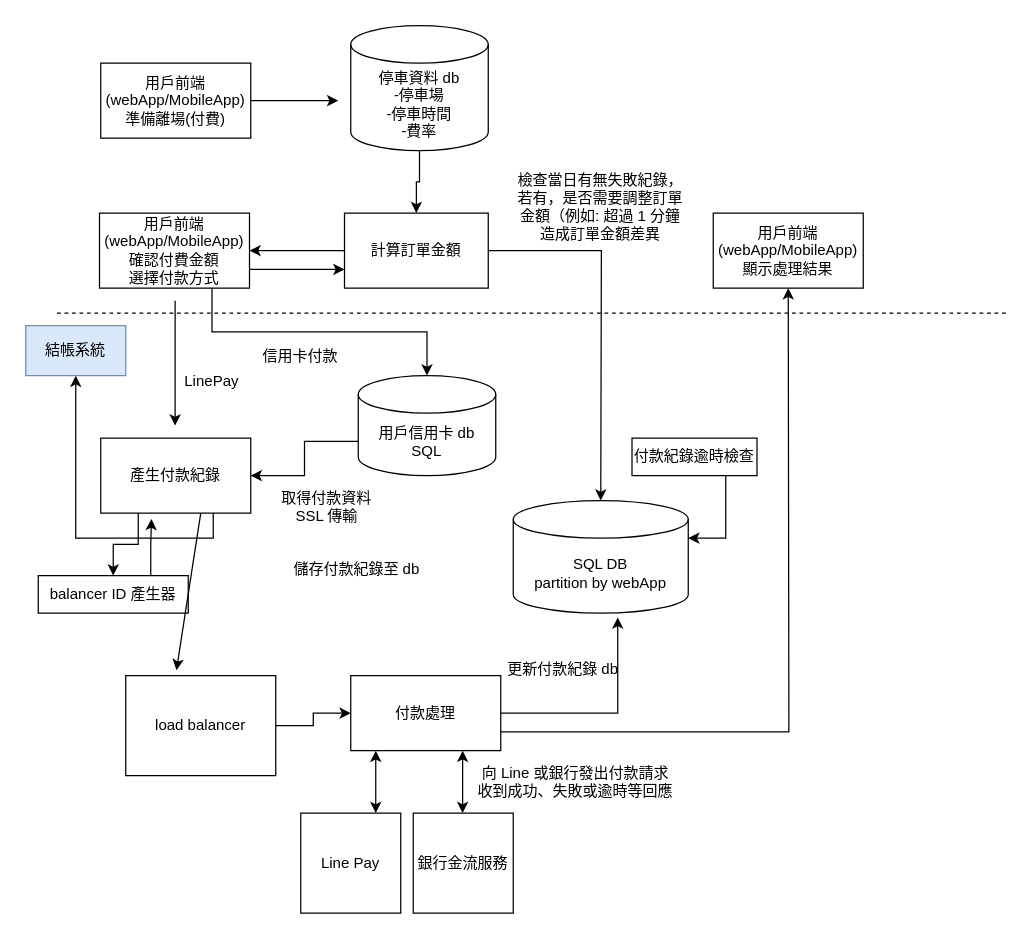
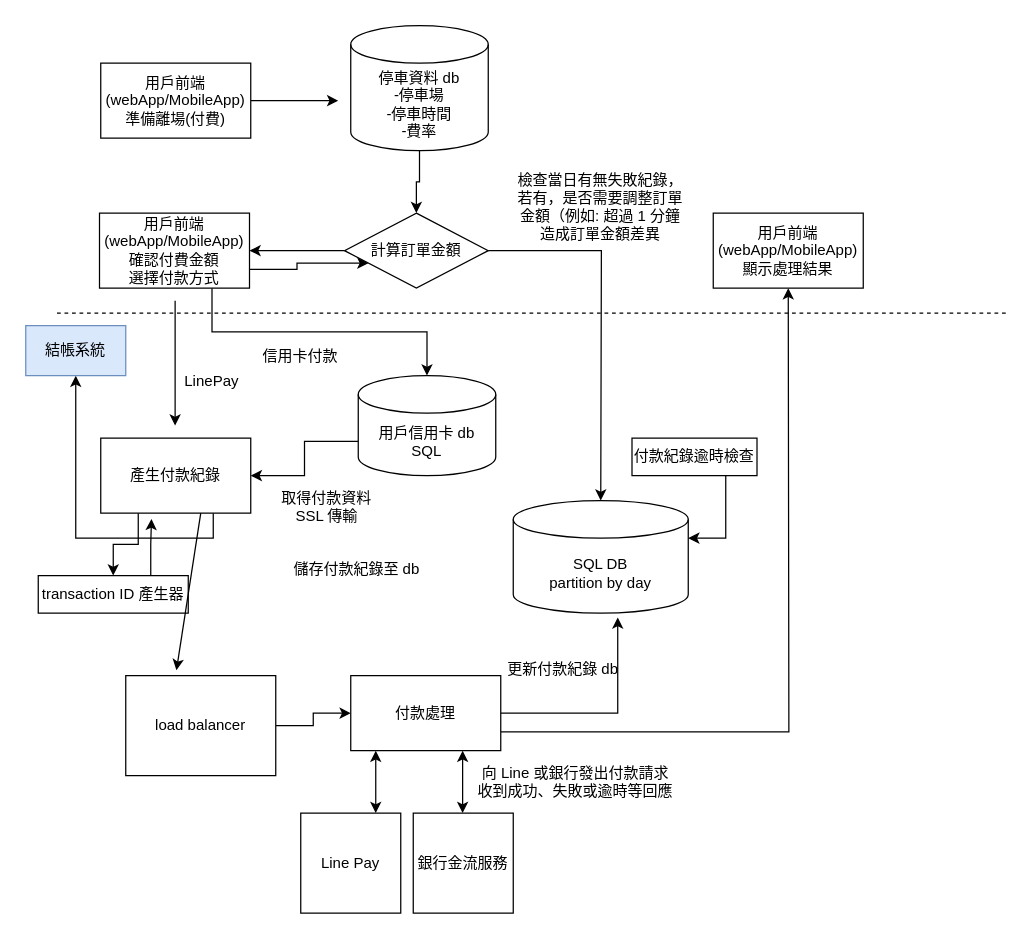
node "計算訂單金額": shape rectangle -> diamond
node "SQL DB partition by webApp": label "SQL DB partition by webApp" -> "SQL DB partition by day"
node "balancer ID 產生器": label "balancer ID 產生器" -> "transaction ID 產生器"
